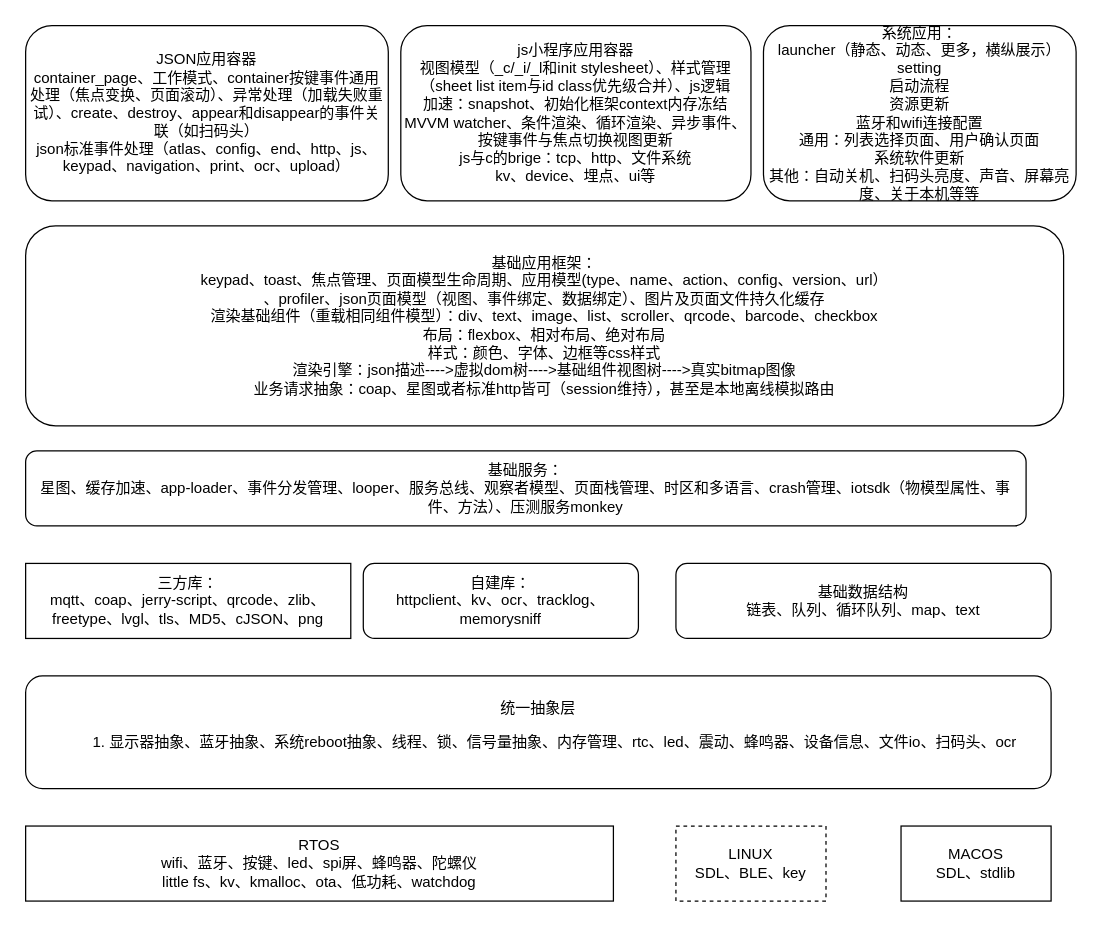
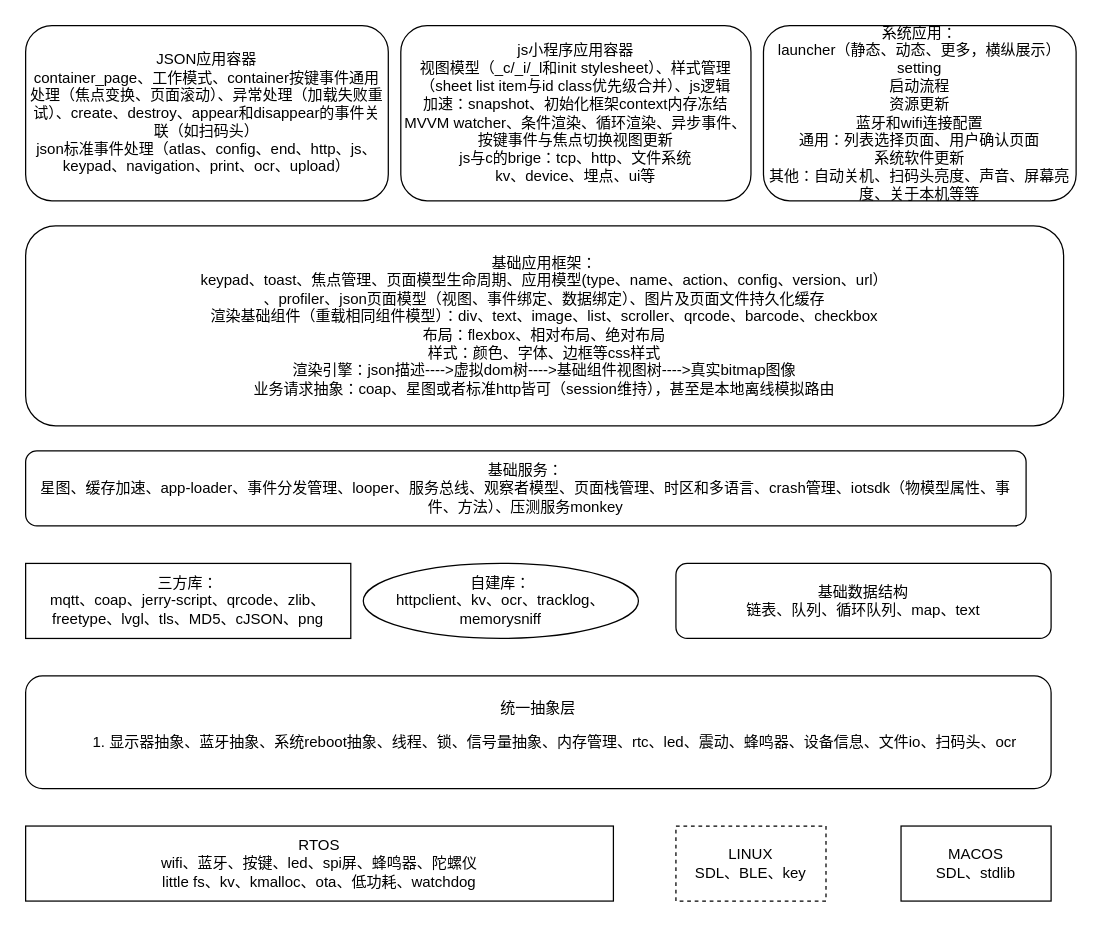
node "自建库： httpclient、kv、ocr、tracklog、memorysniff": shape rounded rectangle -> ellipse
